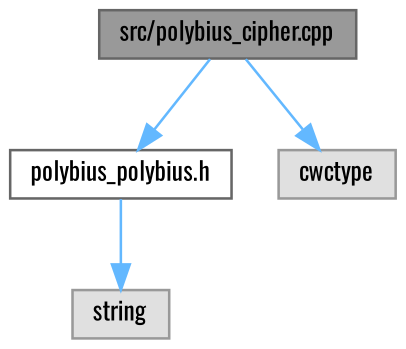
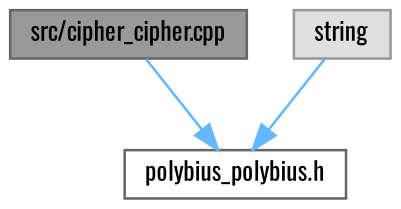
node "src/polybius_cipher.cpp": label "src/polybius_cipher.cpp" -> "src/cipher_cipher.cpp"
node "cwctype": removed
edge "polybius_polybius.h" -> "string": reversed
